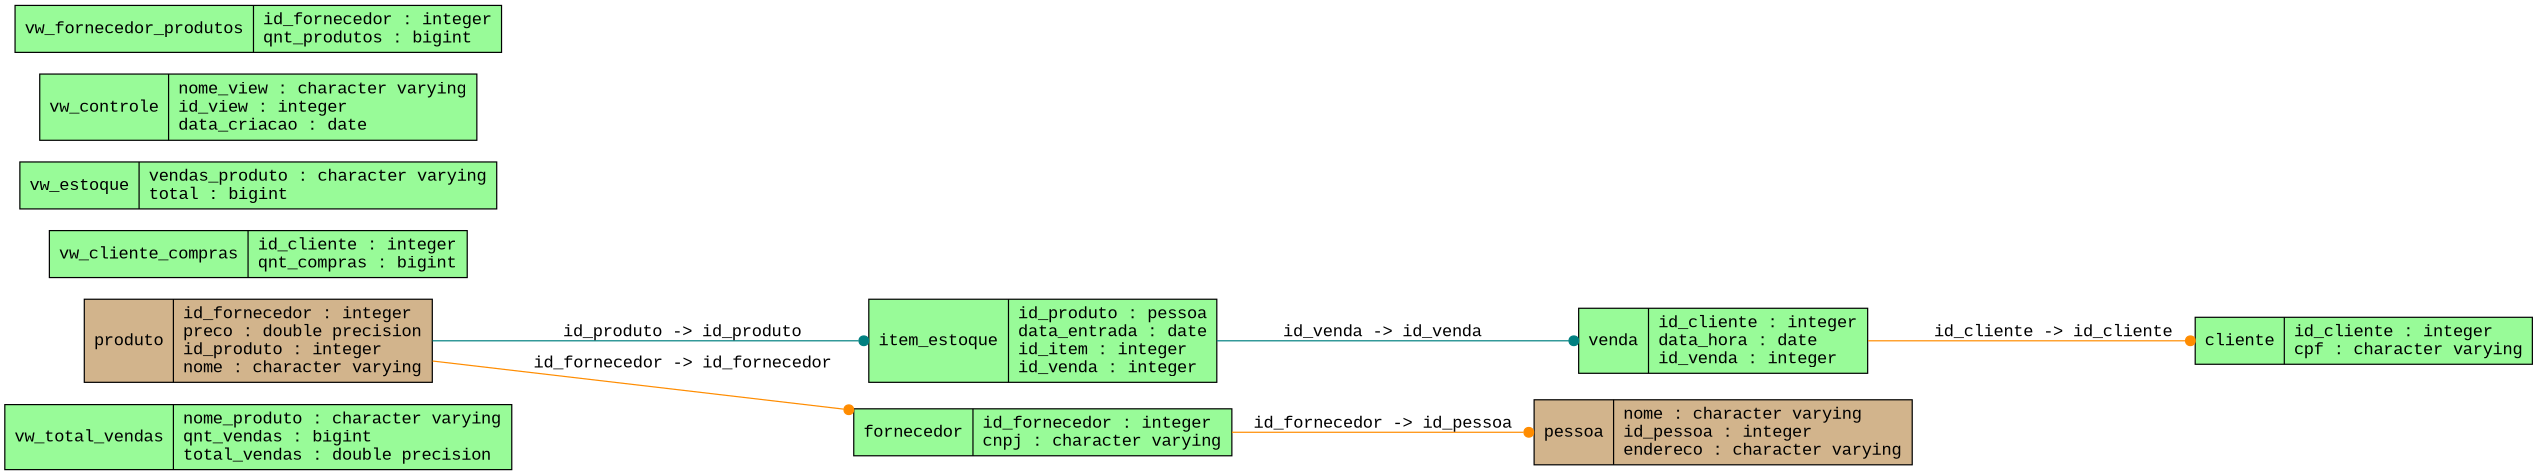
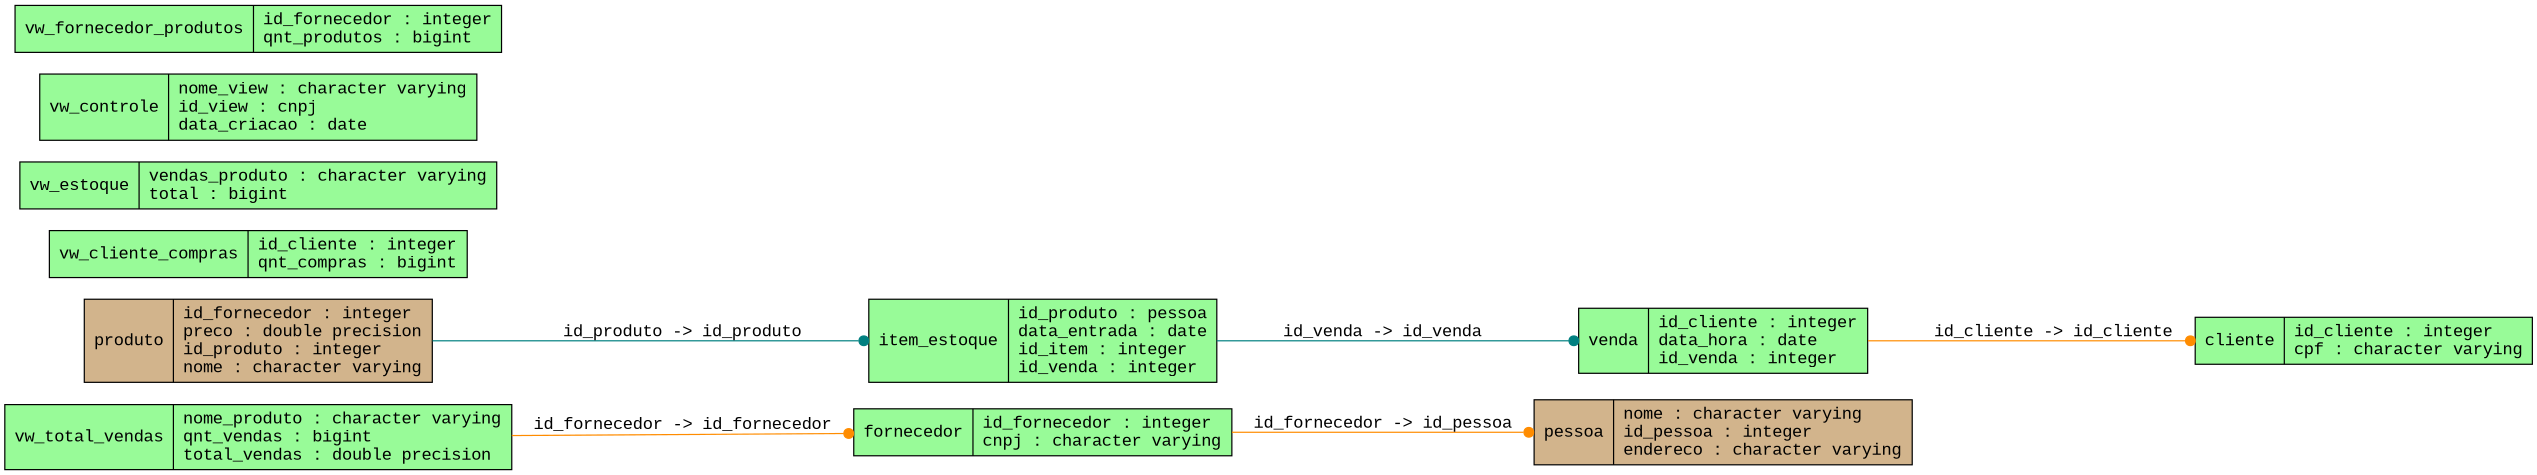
node "vw_controle": text "id_view : integer" -> "id_view : cnpj"
edge "produto" -> "fornecedor": now "vw_total_vendas" -> "fornecedor"
